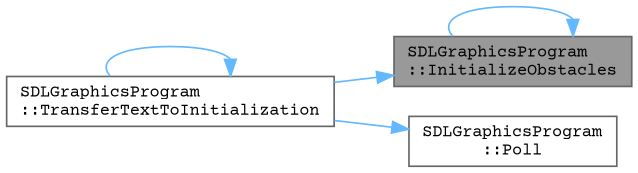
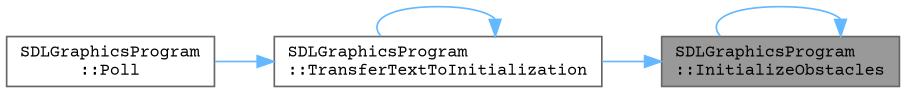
edge "SDLGraphicsProgram ::TransferTextToInitialization" -> "SDLGraphicsProgram ::Poll": reversed
